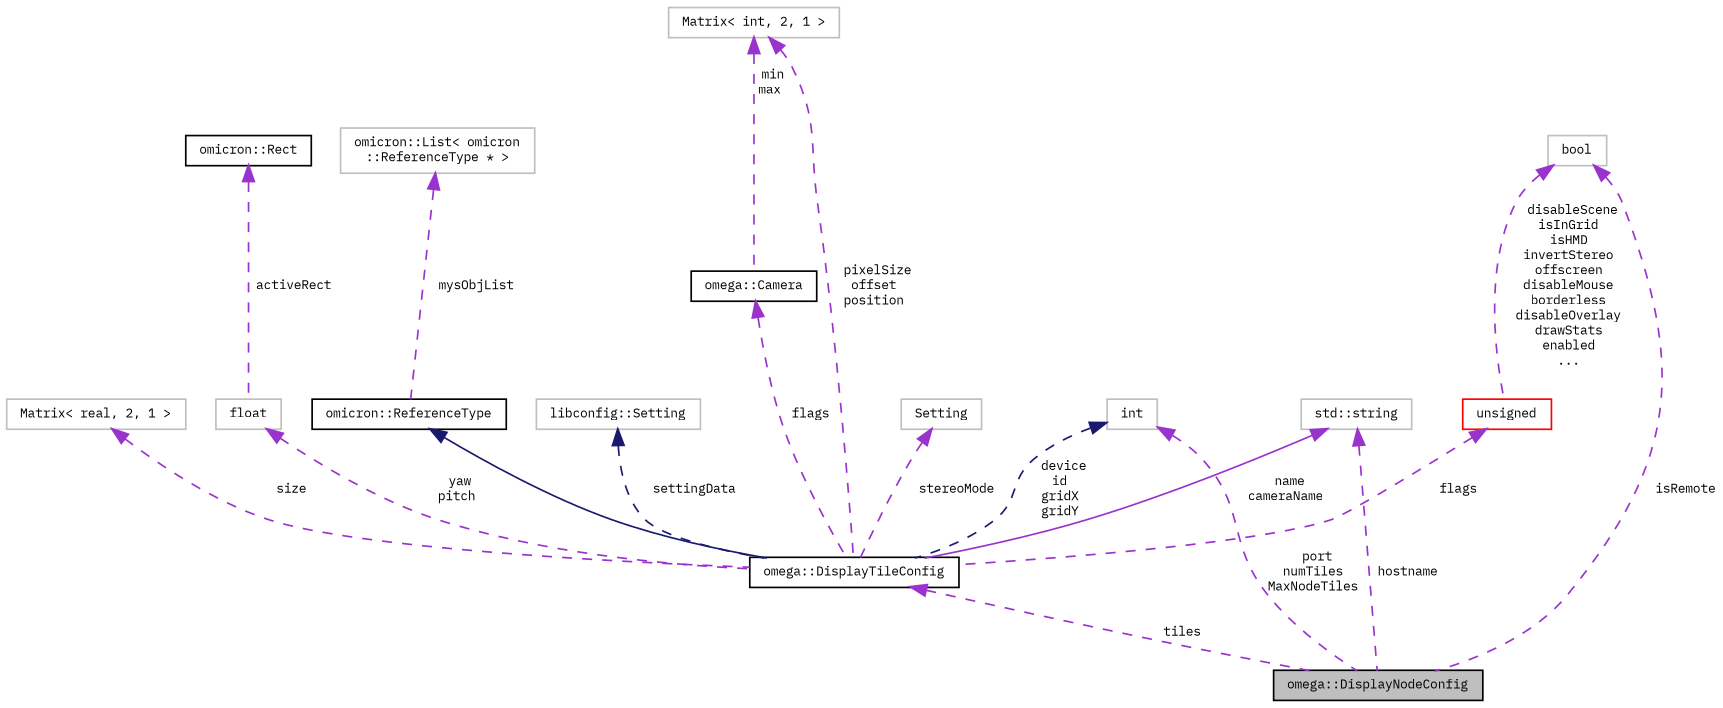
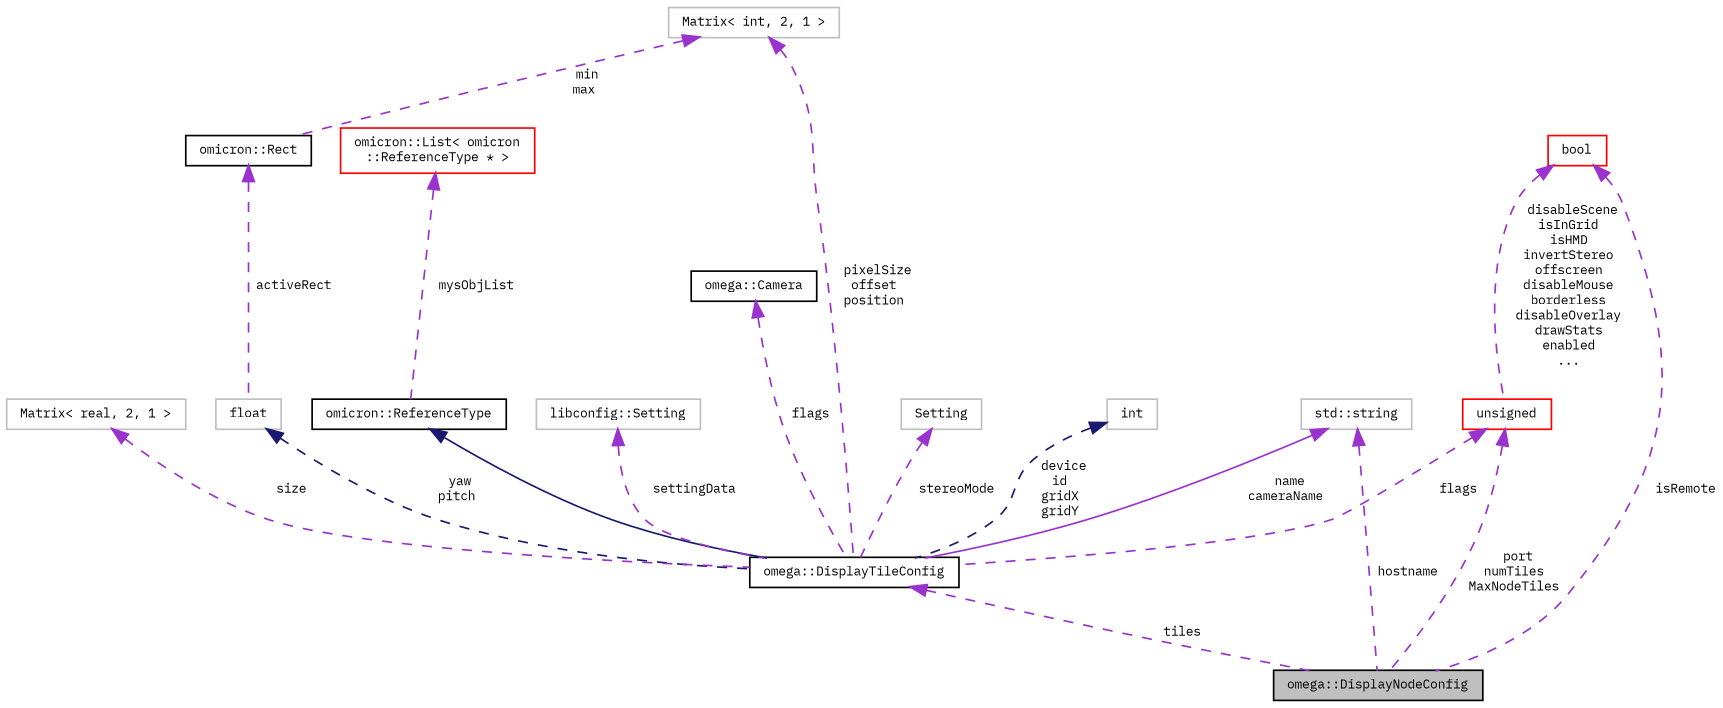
node "omicron::List< omicron ::ReferenceType * >": color grey75 -> red
node "bool": color grey75 -> red
edge "omega::Camera" -> "Matrix< int, 2, 1 >": now "omicron::Rect" -> "Matrix< int, 2, 1 >"
edge "omega::DisplayTileConfig" -> "libconfig::Setting": color midnightblue -> darkorchid3
edge "omega::DisplayTileConfig" -> "float": color darkorchid3 -> midnightblue
edge "omega::DisplayNodeConfig" -> "int": now "omega::DisplayNodeConfig" -> "unsigned"
